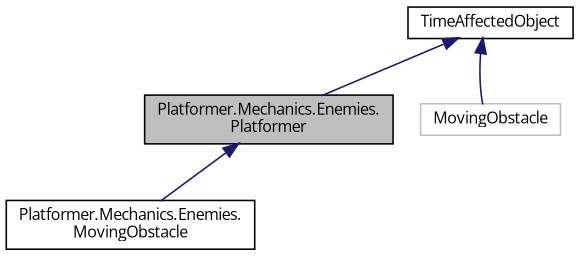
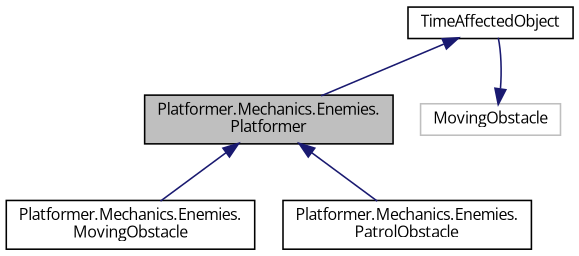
edge "MovingObstacle" -> "TimeAffectedObject": reversed
node "Platformer.Mechanics.Enemies. PatrolObstacle": added
